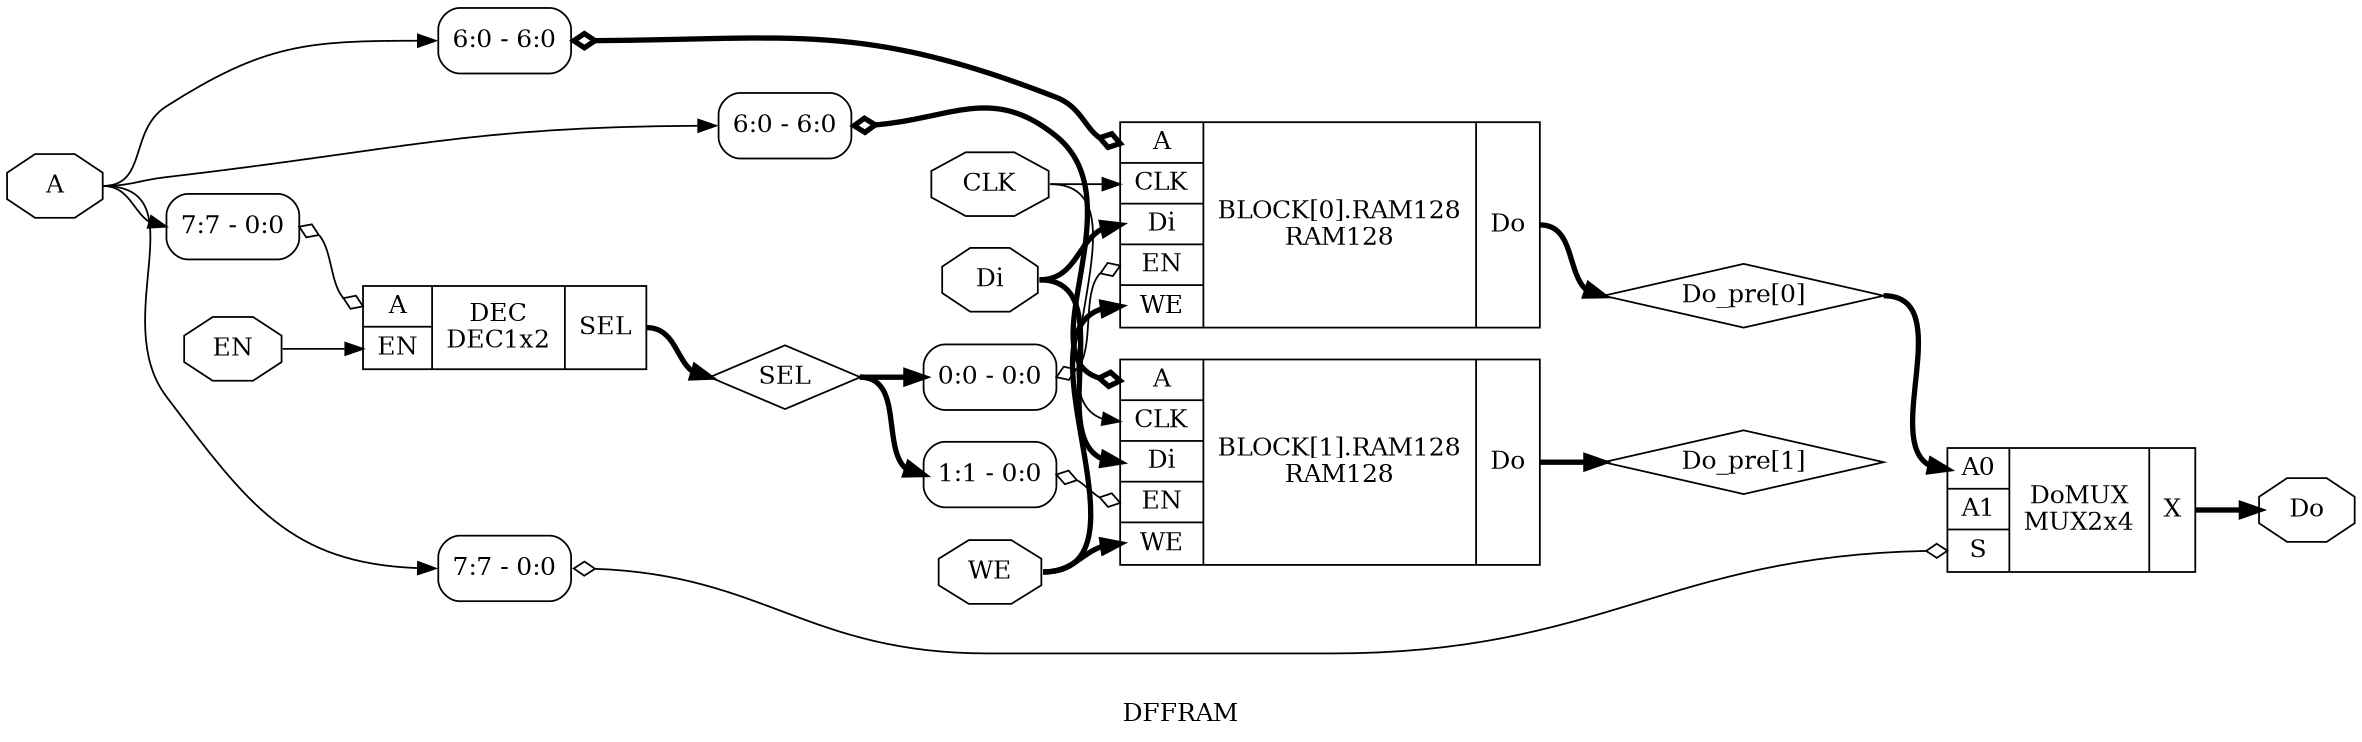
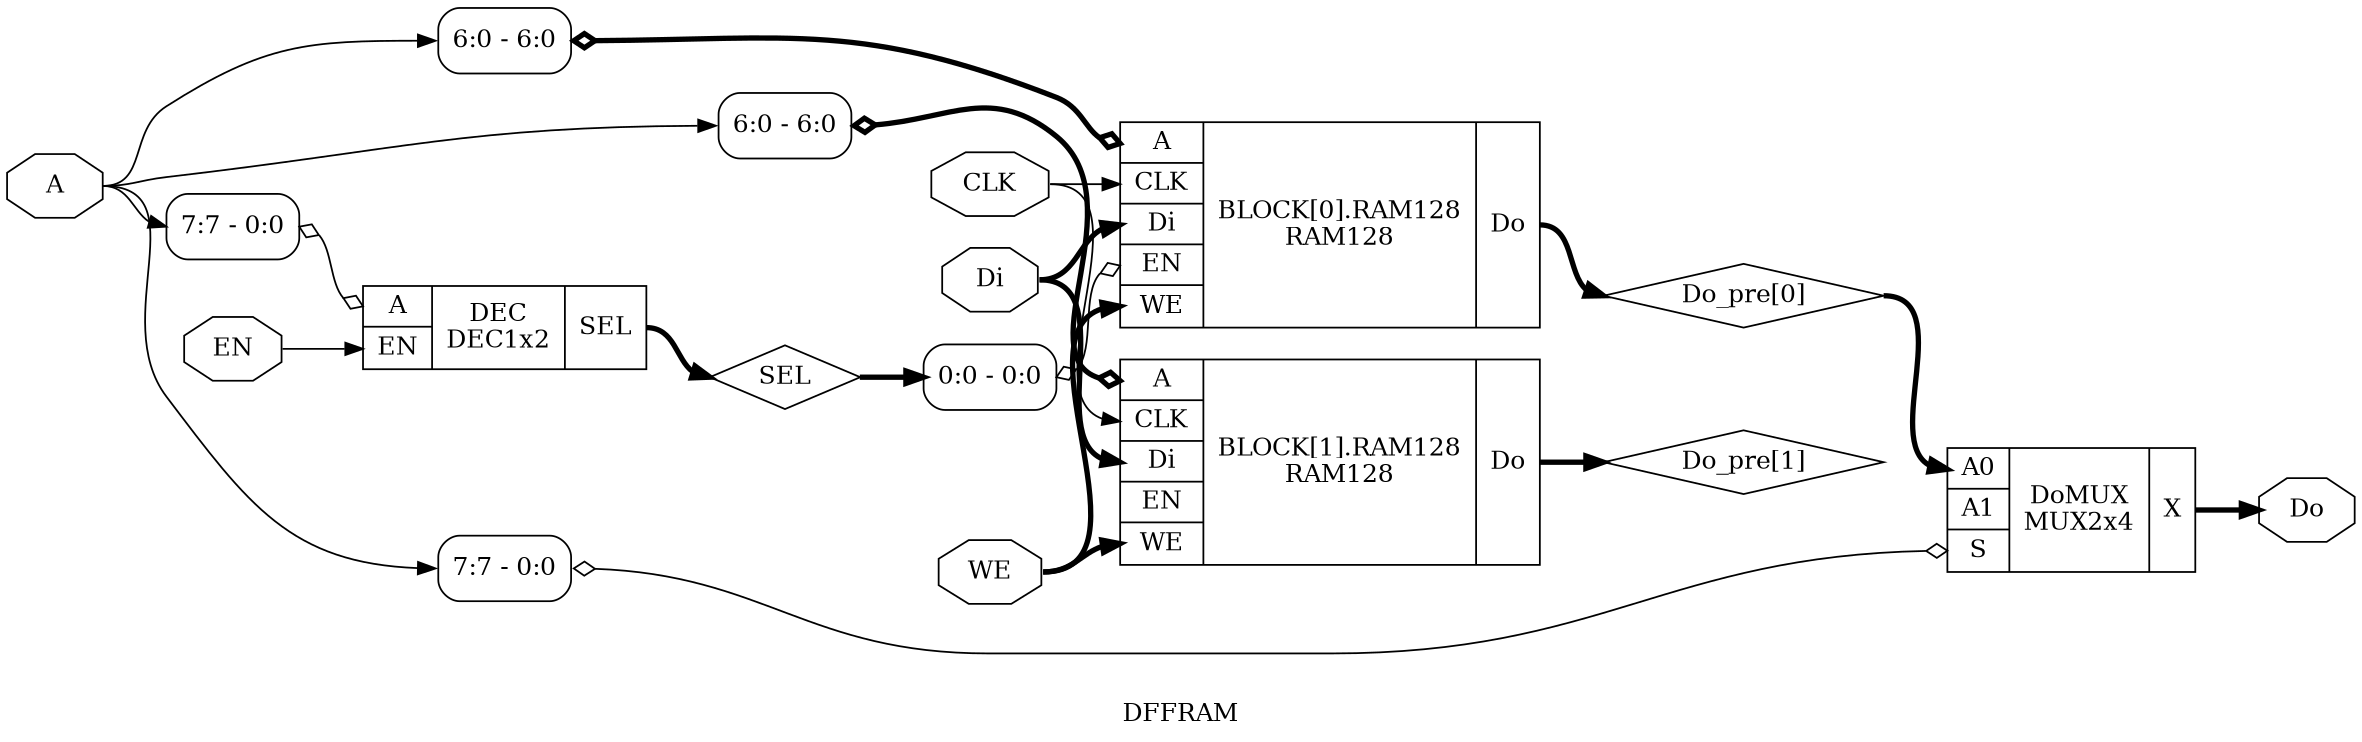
node "1:1 - 0:0": removed
